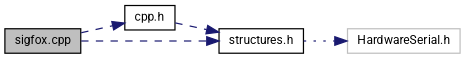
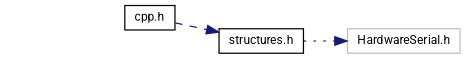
node "sigfox.cpp": removed
